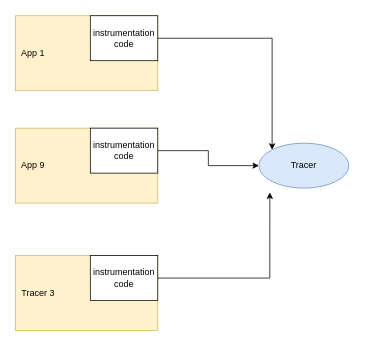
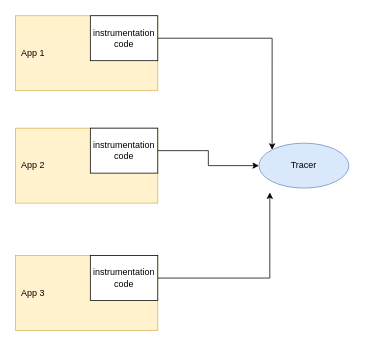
node "App 9": label "App 9" -> "App 2"
node "Tracer 3": label "Tracer 3" -> "App 3"
